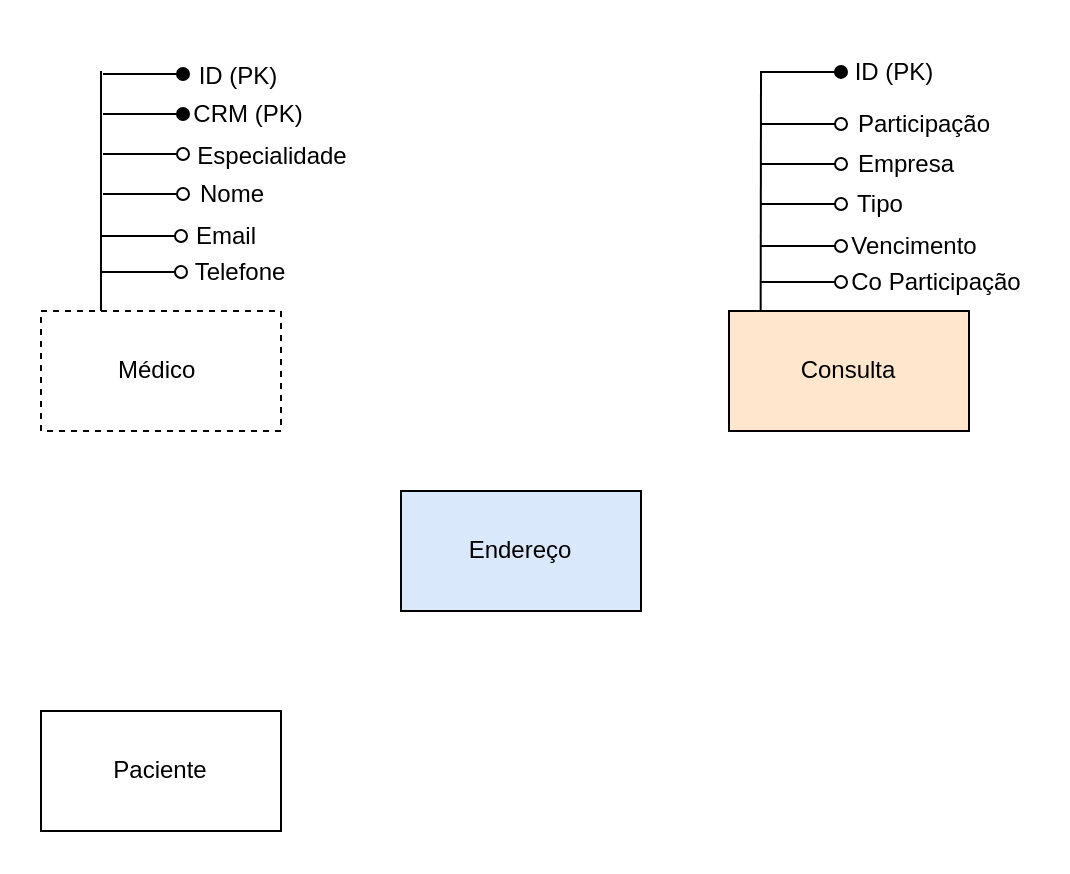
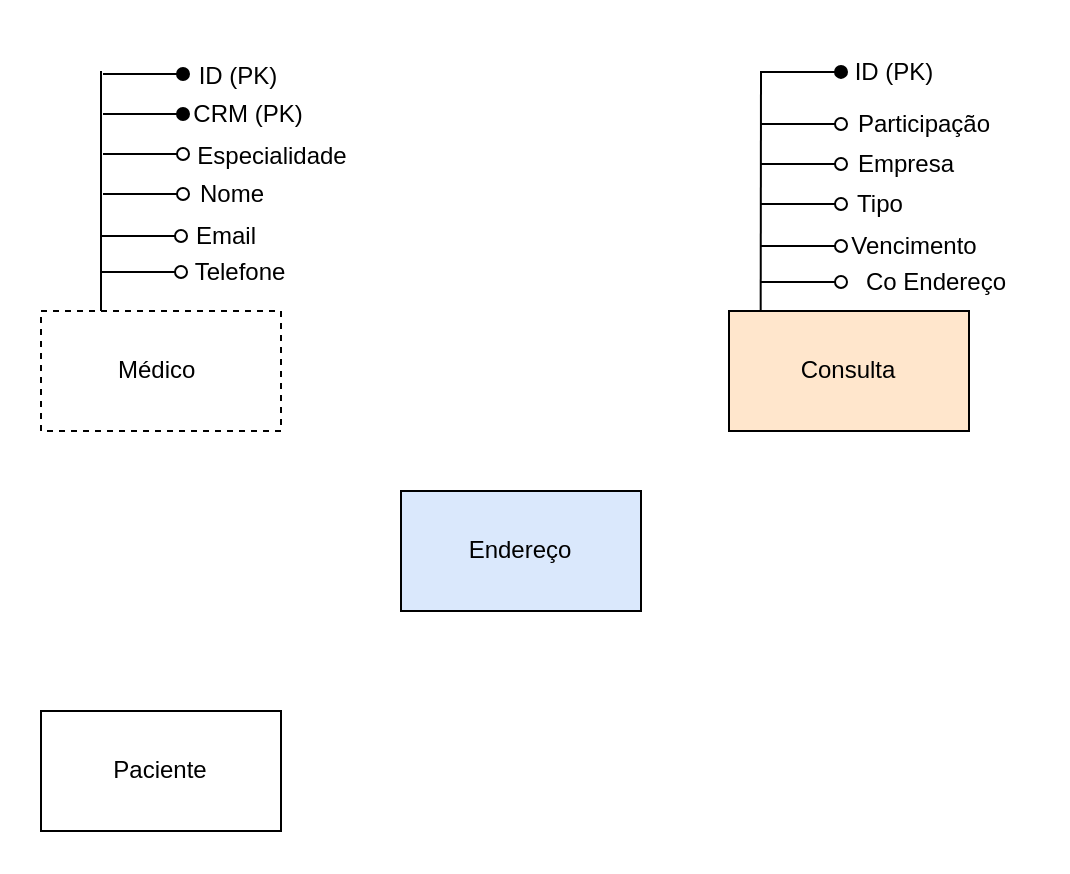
node "Co Participação": label "Co Participação" -> "Co Endereço"
